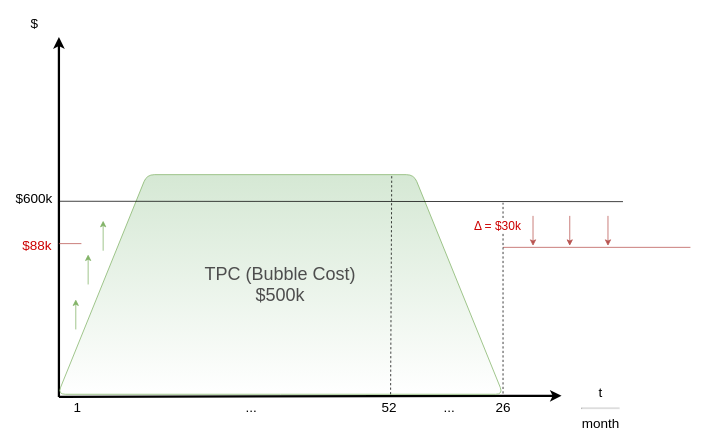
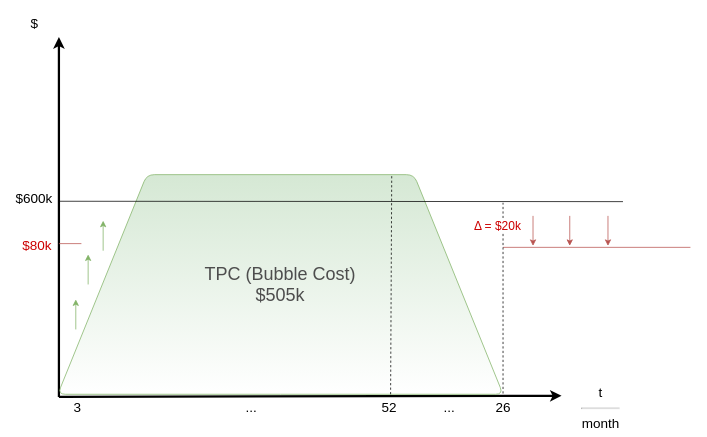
node "Δ = $30k": label "Δ = $30k" -> "Δ = $20k"
node "$88k": label "$88k" -> "$80k"
node "TPC (Bubble Cost) $500k": label "TPC (Bubble Cost) $500k" -> "TPC (Bubble Cost) $505k"
node "1": label "1" -> "3"
